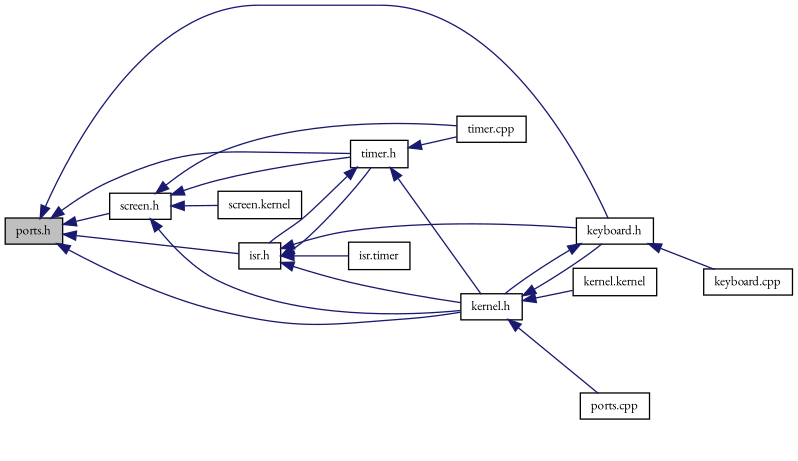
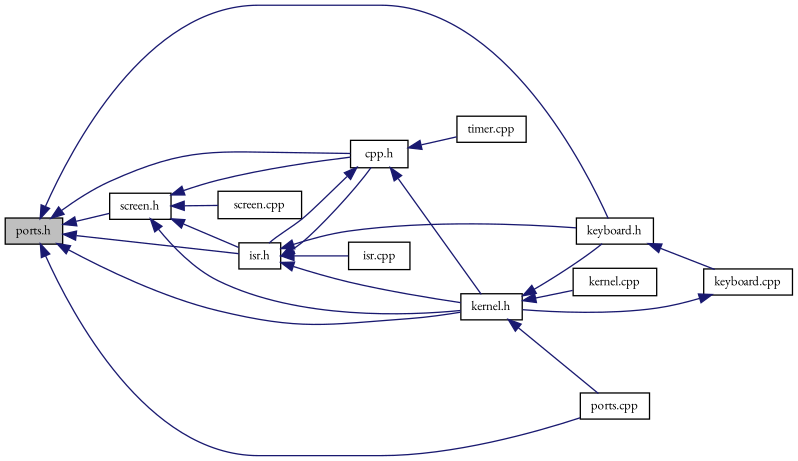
edge "timer.cpp" -> "screen.h": now "isr.h" -> "screen.h"
node "timer.h": label "timer.h" -> "cpp.h"
node "screen.kernel": label "screen.kernel" -> "screen.cpp"
node "isr.timer": label "isr.timer" -> "isr.cpp"
edge "kernel.h" -> "keyboard.h": now "kernel.h" -> "keyboard.cpp"
node "kernel.kernel": label "kernel.kernel" -> "kernel.cpp"
edge "ports.cpp" -> "ports.h": added
